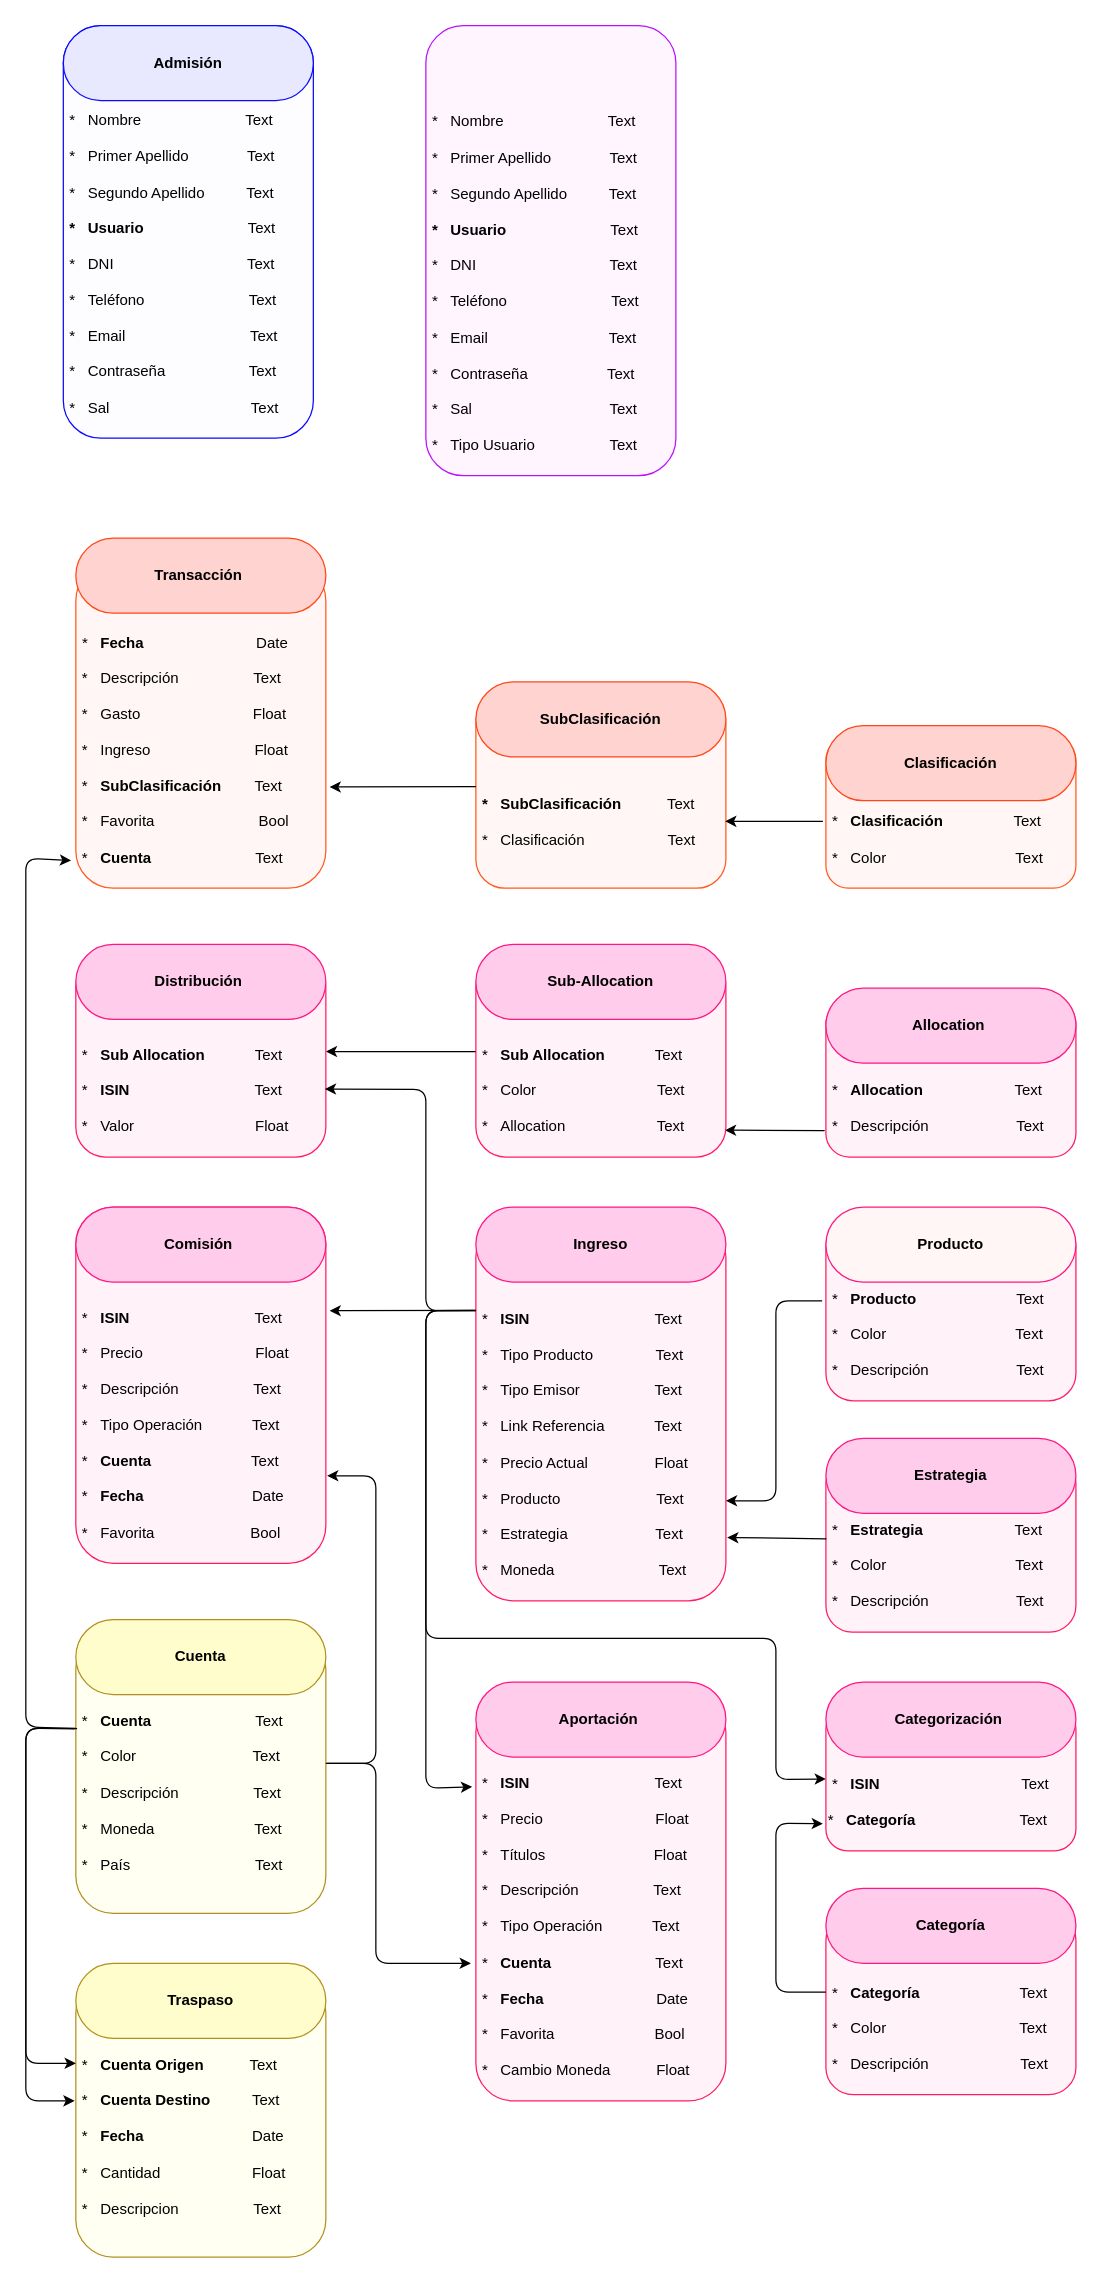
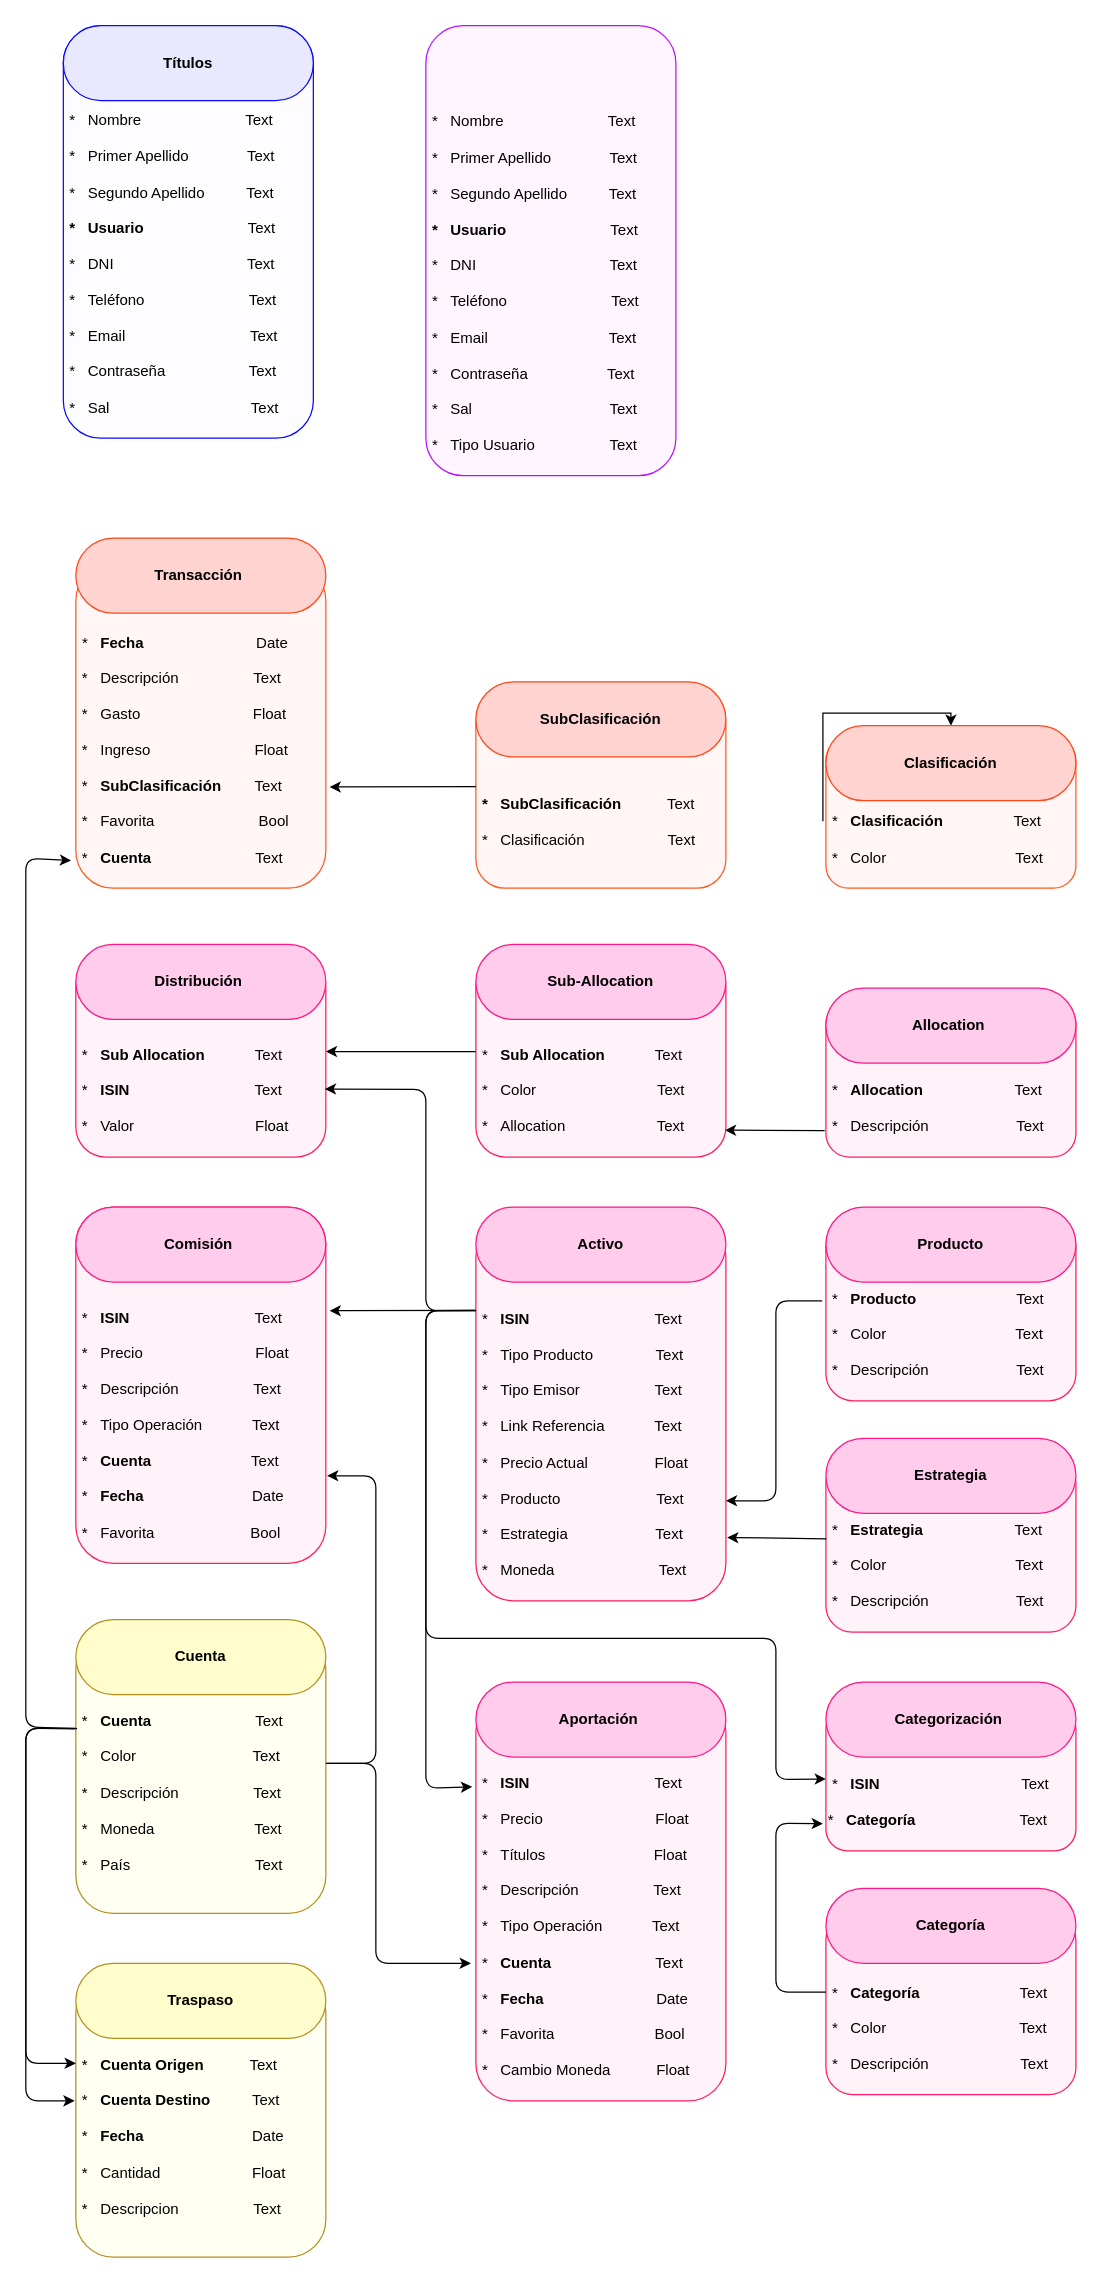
node "Admisión": label "Admisión" -> "Títulos"
edge "* Clasificación Text * Color Text" -> "* SubClasificación Text * Clasificación Text": now "* Clasificación Text * Color Text" -> "Clasificación"
node "Ingreso": label "Ingreso" -> "Activo"
node "Producto": fillcolor #fff6f5 -> #ffccec
